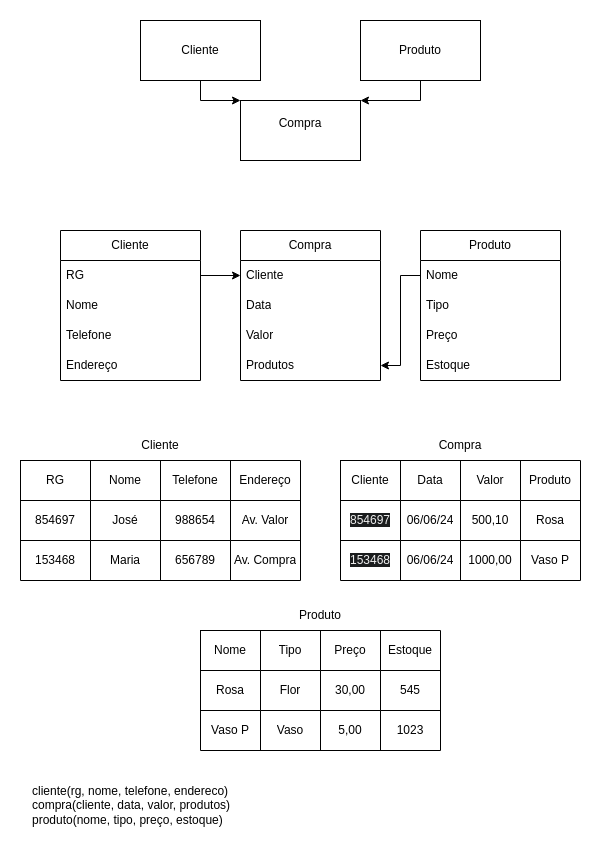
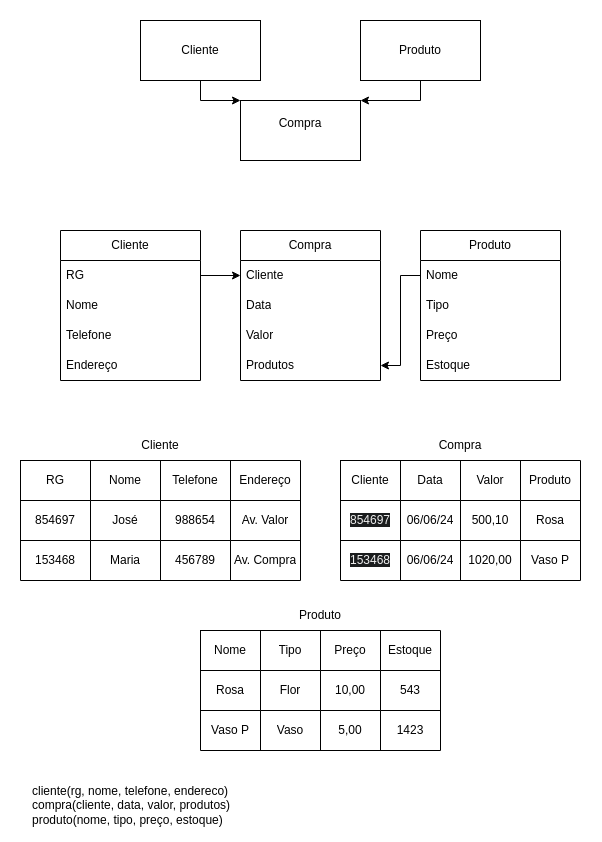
node "656789": label "656789" -> "456789"
node "1000,00": label "1000,00" -> "1020,00"
node "30,00": label "30,00" -> "10,00"
node "545": label "545" -> "543"
node "1023": label "1023" -> "1423"
